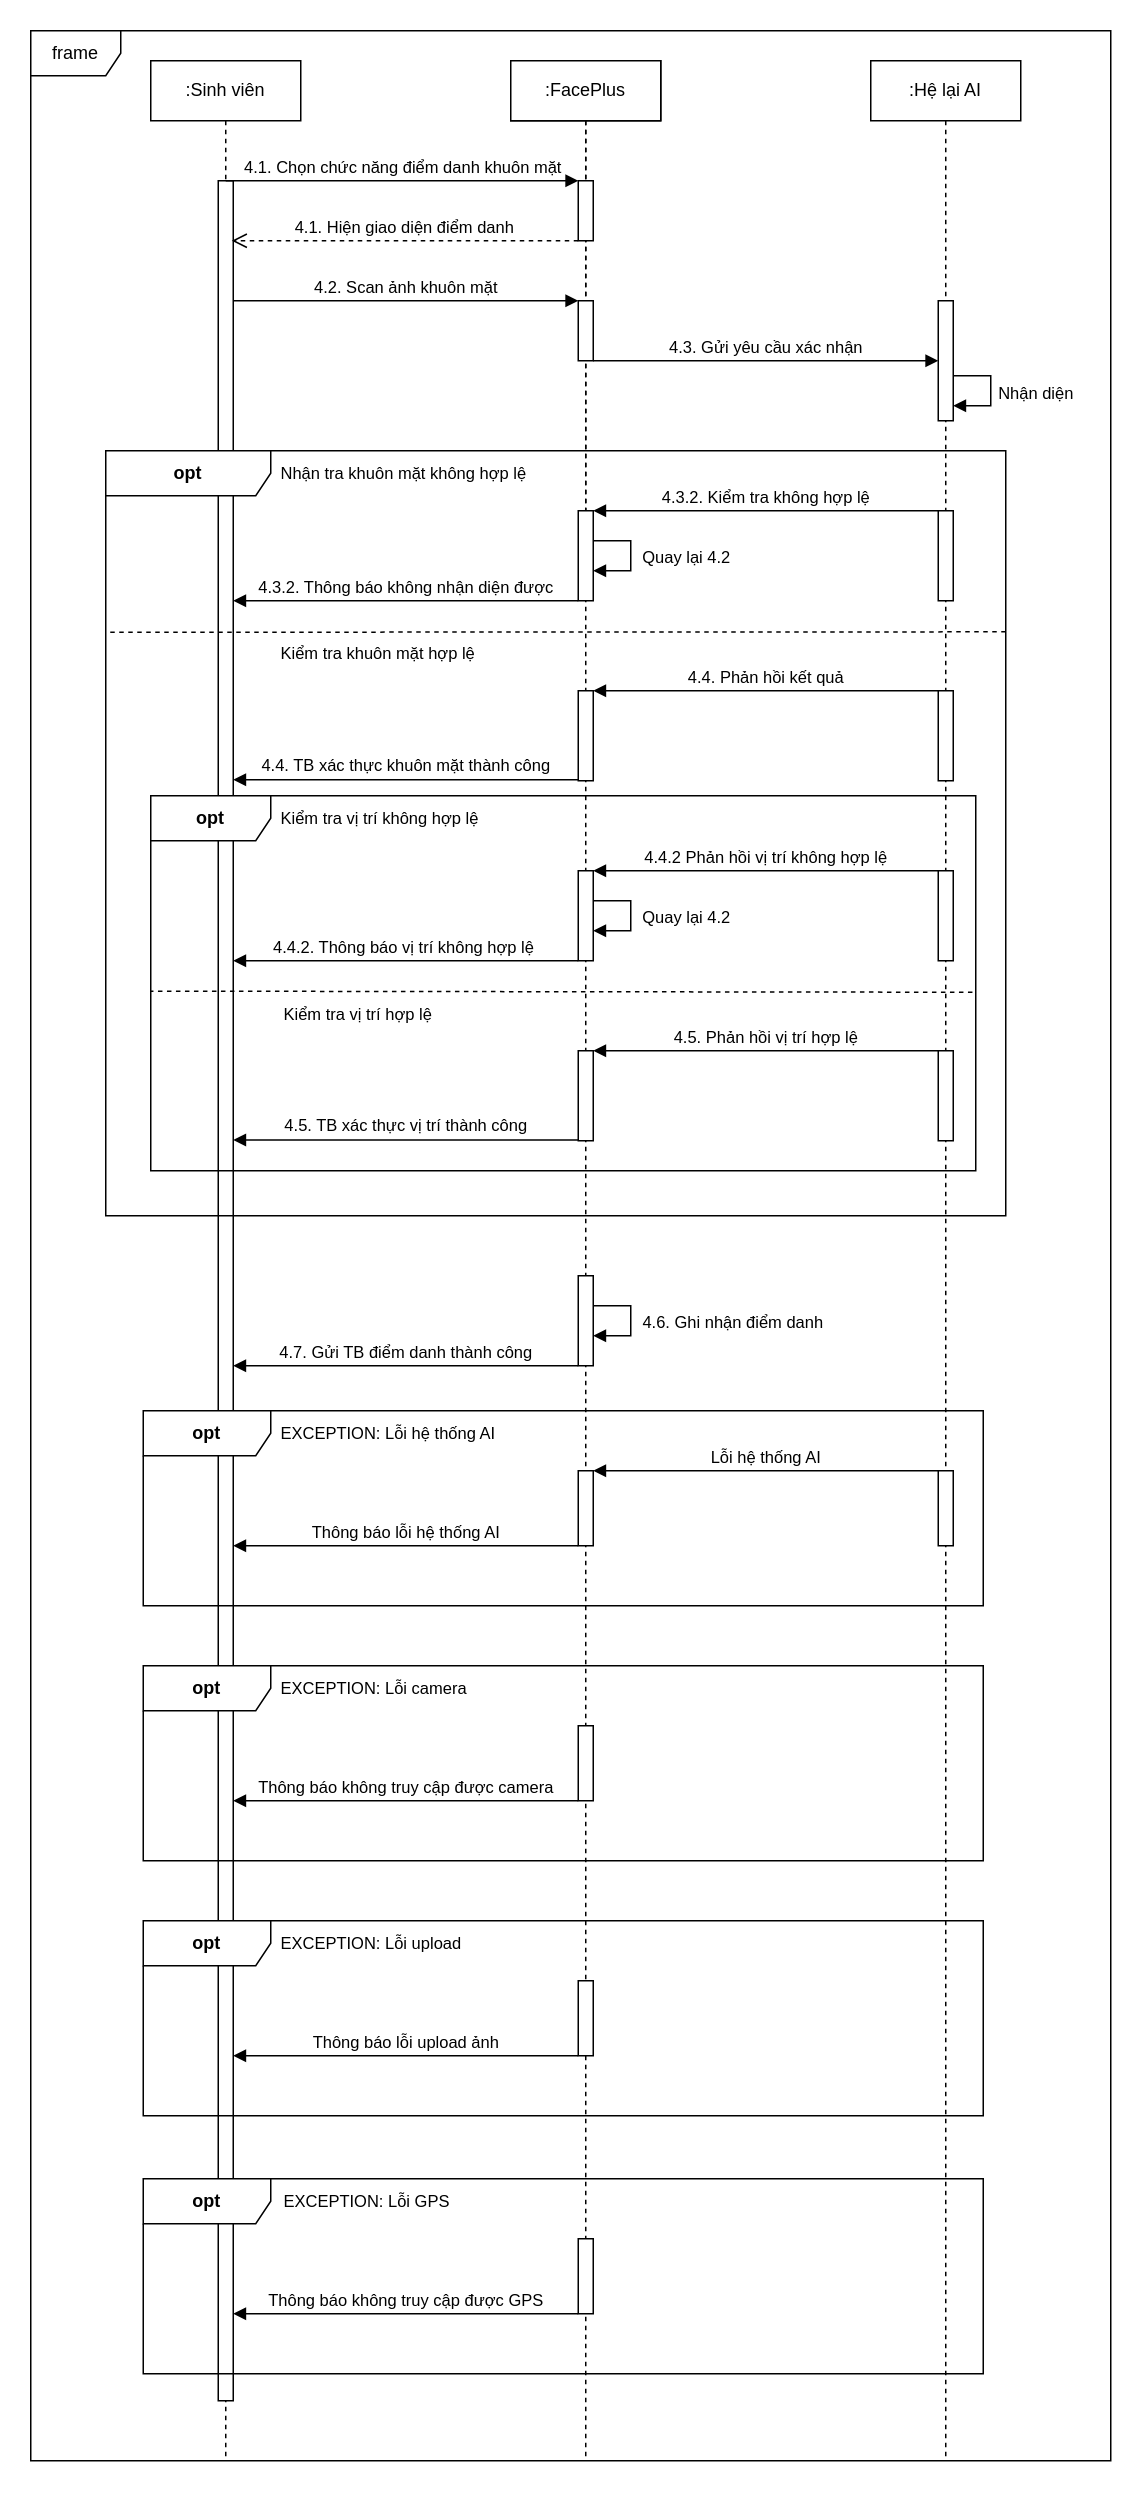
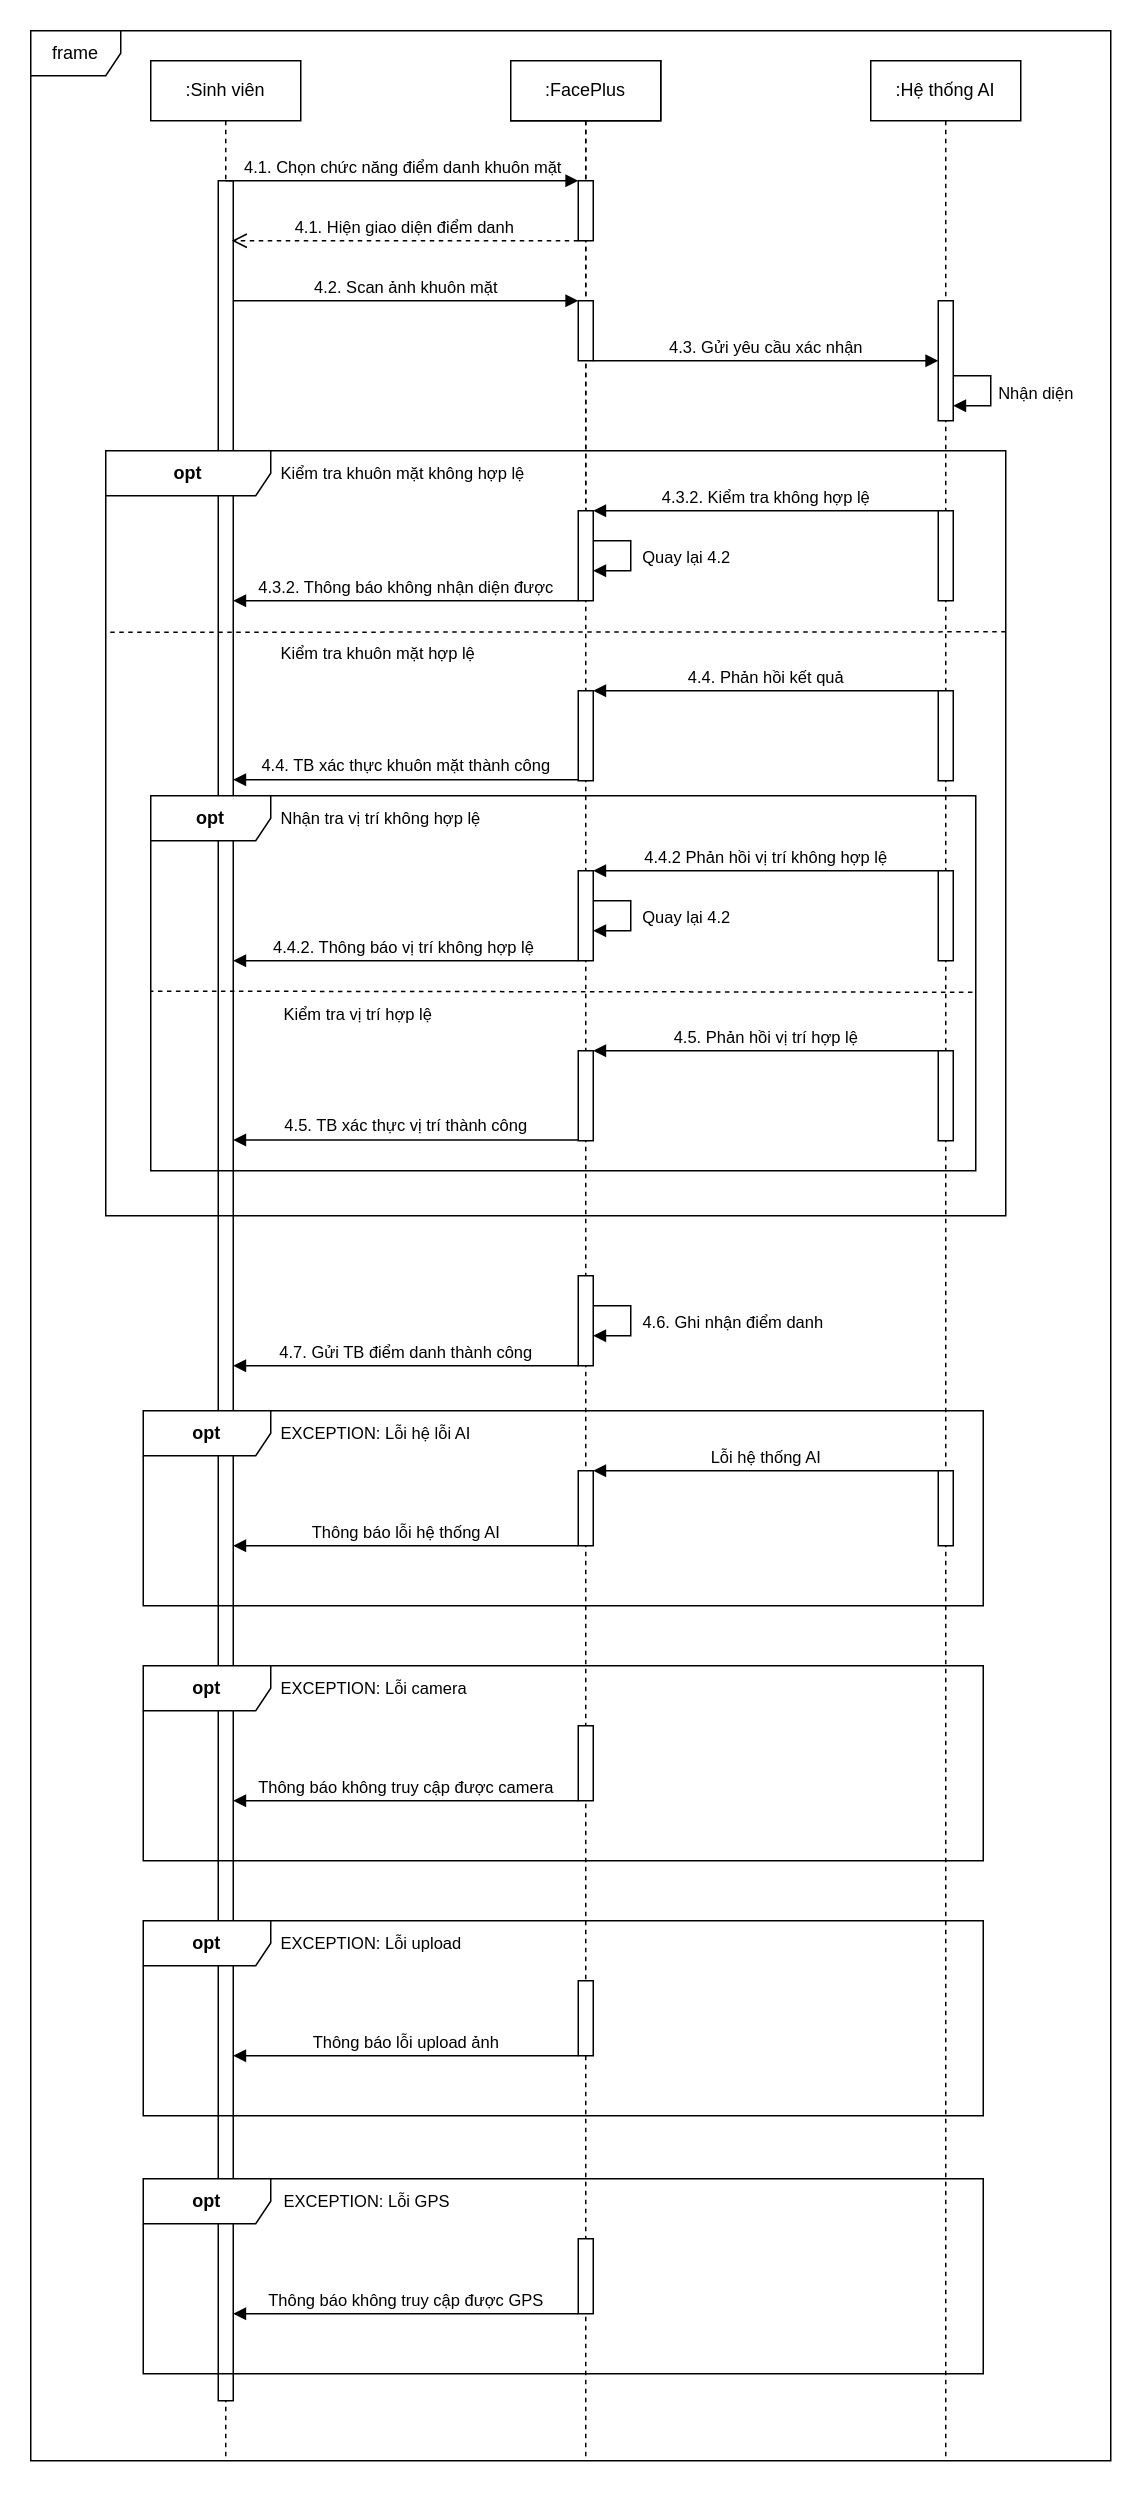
node ":Hệ lại AI": label ":Hệ lại AI" -> ":Hệ thống AI"
node "Nhận tra khuôn mặt không hợp lệ": label "Nhận tra khuôn mặt không hợp lệ" -> "Kiểm tra khuôn mặt không hợp lệ"
node "Kiểm tra vị trí không hợp lệ": label "Kiểm tra vị trí không hợp lệ" -> "Nhận tra vị trí không hợp lệ"
node "EXCEPTION: Lỗi hệ thống AI": label "EXCEPTION: Lỗi hệ thống AI" -> "EXCEPTION: Lỗi hệ lỗi AI"
